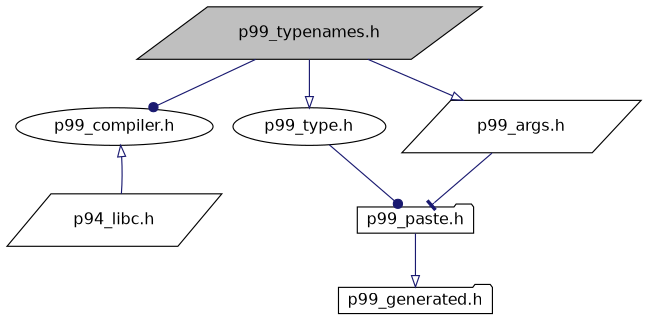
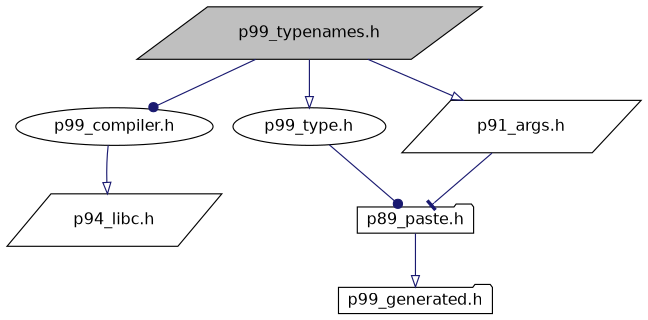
node "p99_args.h": label "p99_args.h" -> "p91_args.h"
edge "p94_libc.h" -> "p99_compiler.h": reversed
node "p99_paste.h": label "p99_paste.h" -> "p89_paste.h"
